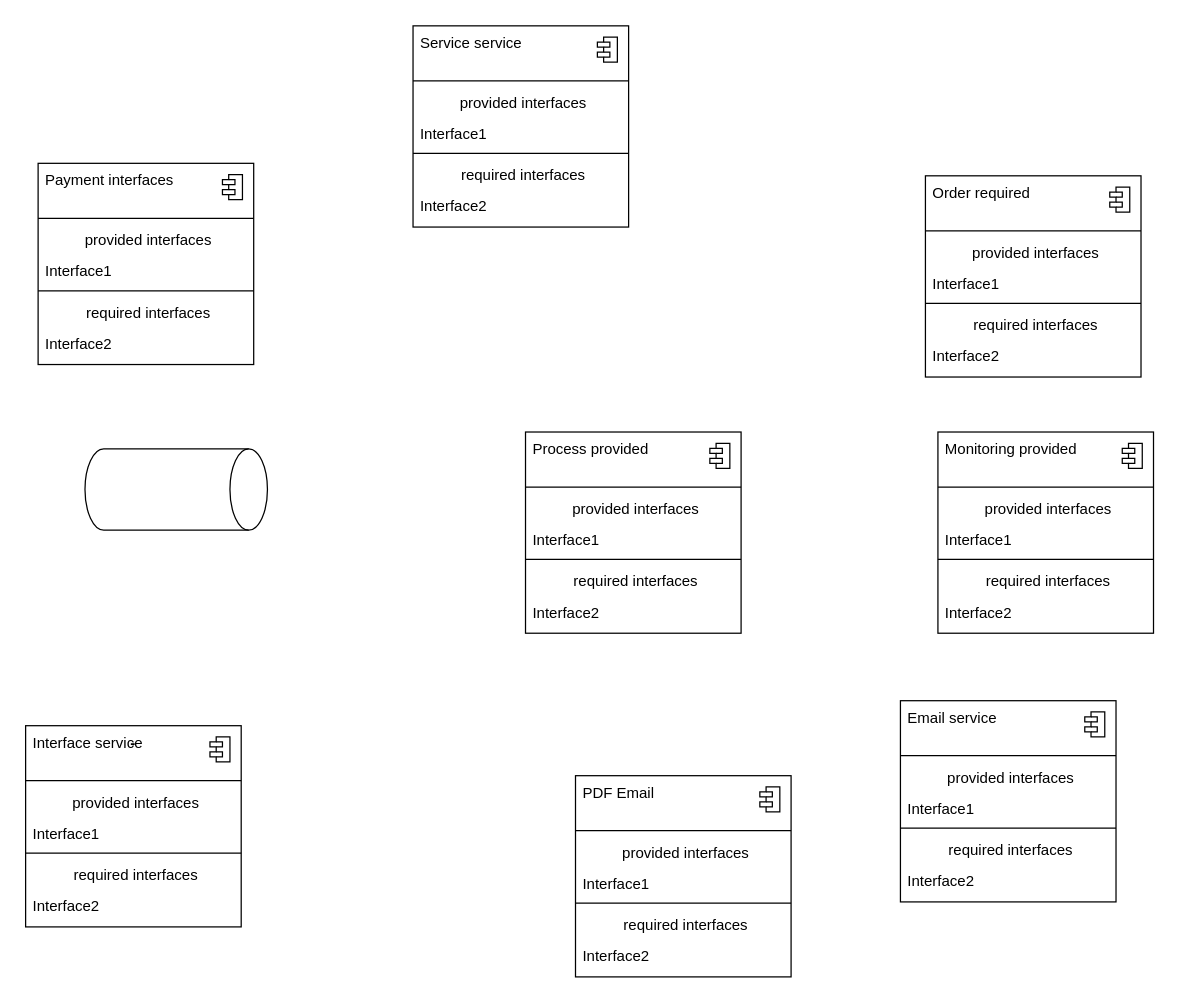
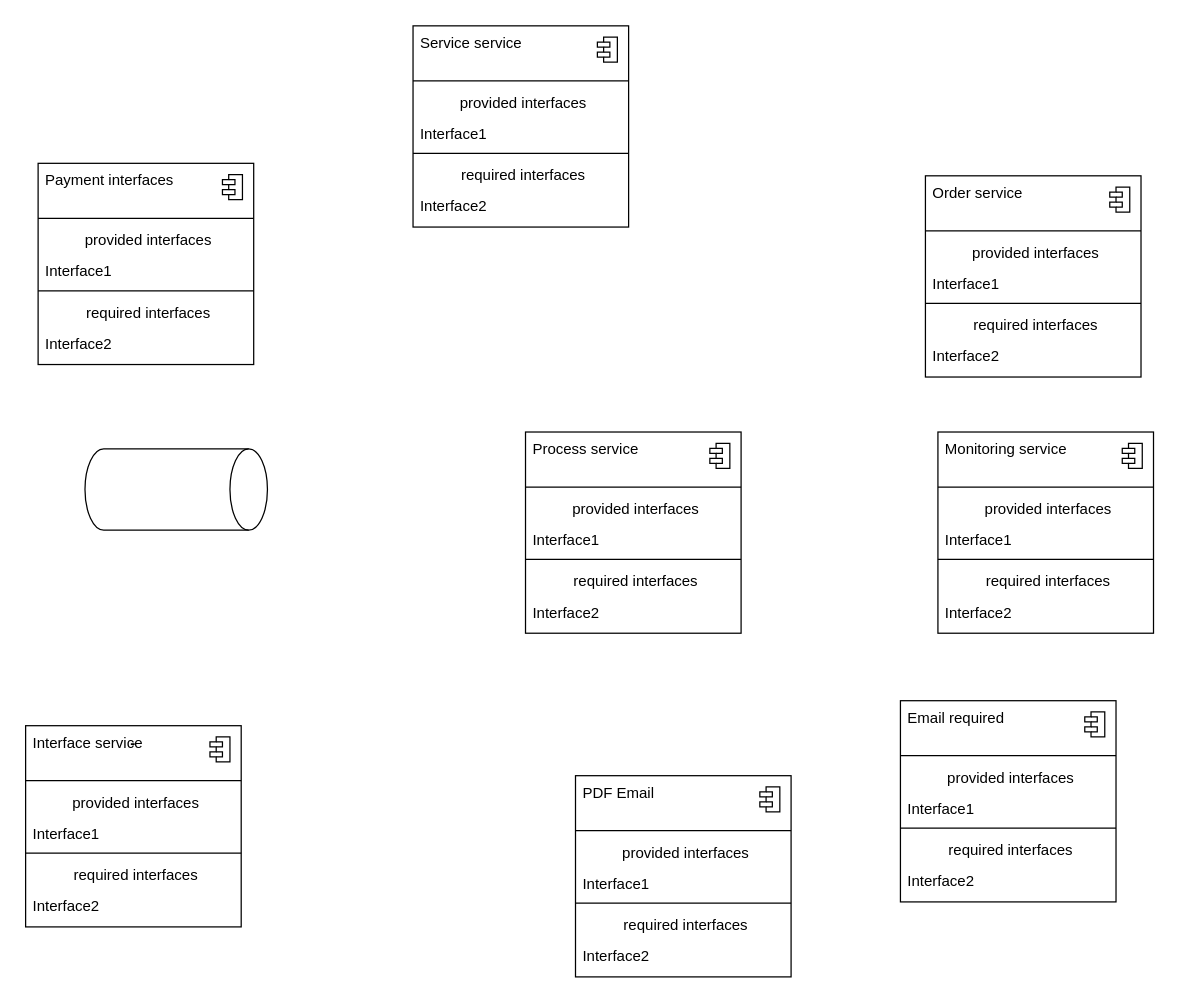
node "Order required": label "Order required" -> "Order service"
node "Process provided": label "Process provided" -> "Process service"
node "Monitoring provided": label "Monitoring provided" -> "Monitoring service"
node "Email service": label "Email service" -> "Email required"
